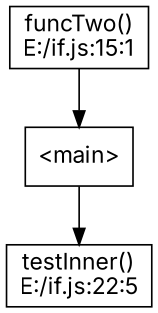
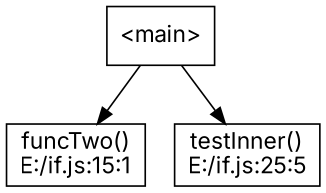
edge "funcTwo() E:/if.js:15:1" -> "<main>": reversed
node "testInner() E:/if.js:22:5": label "testInner() E:/if.js:22:5" -> "testInner() E:/if.js:25:5"
